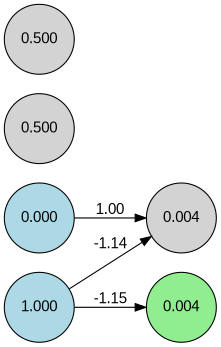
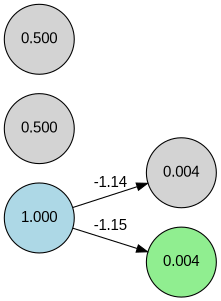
node "0.000": removed
